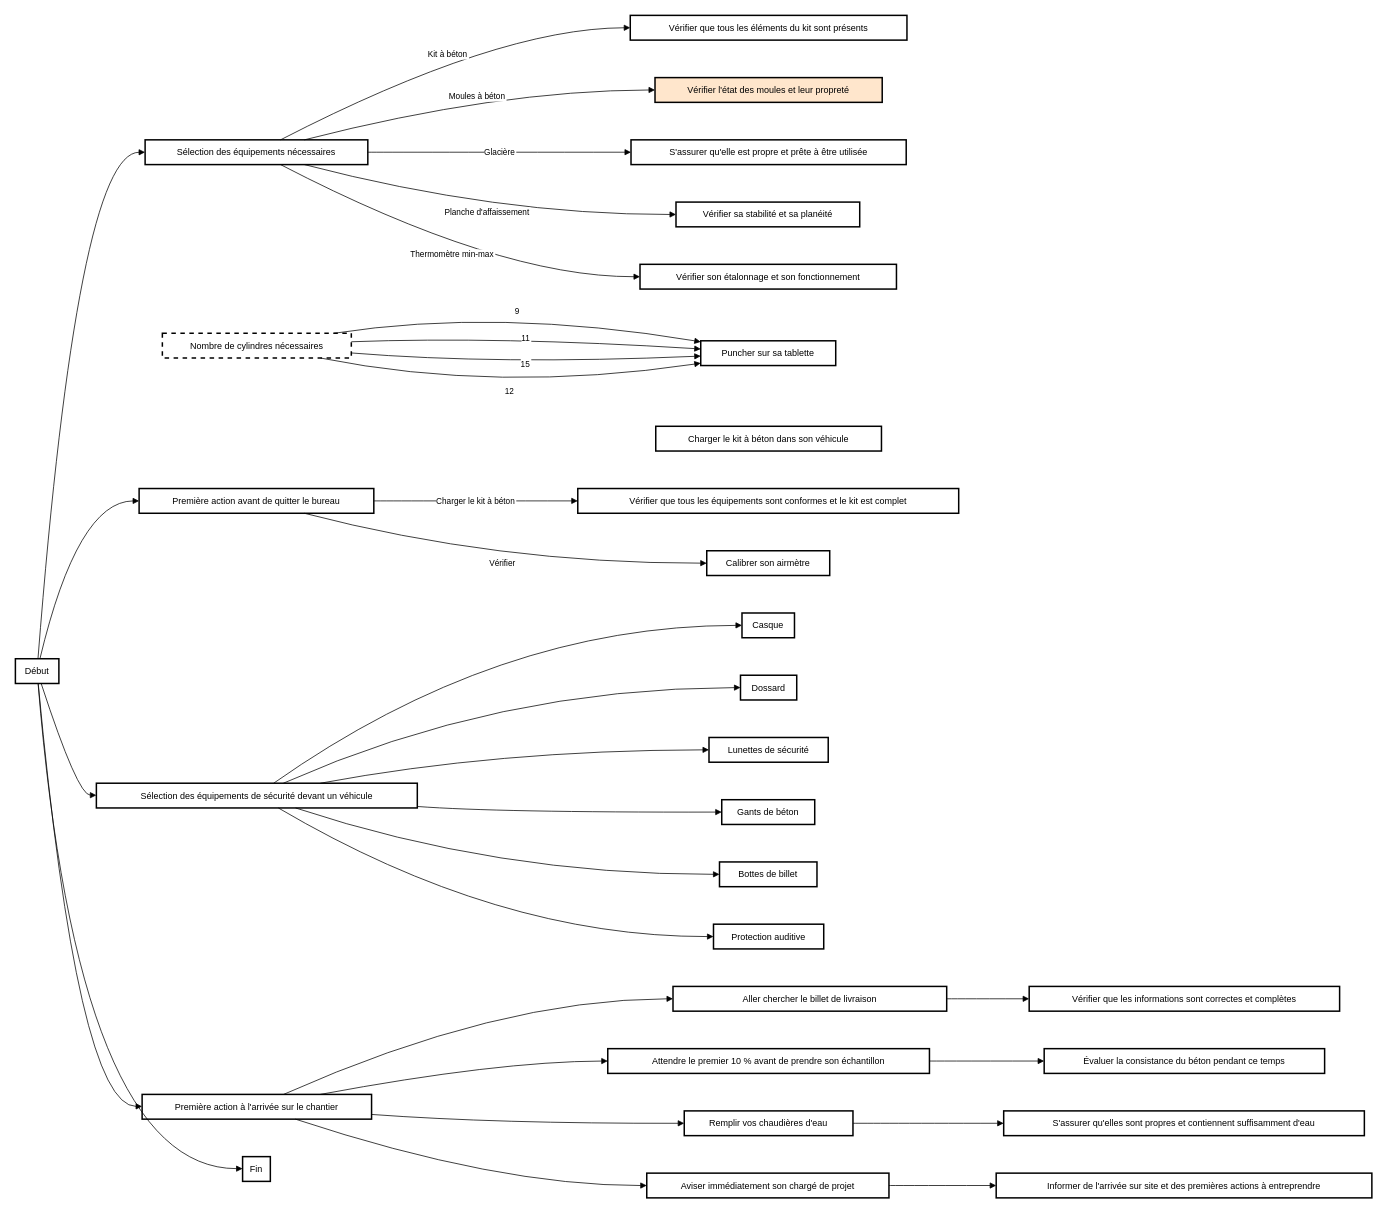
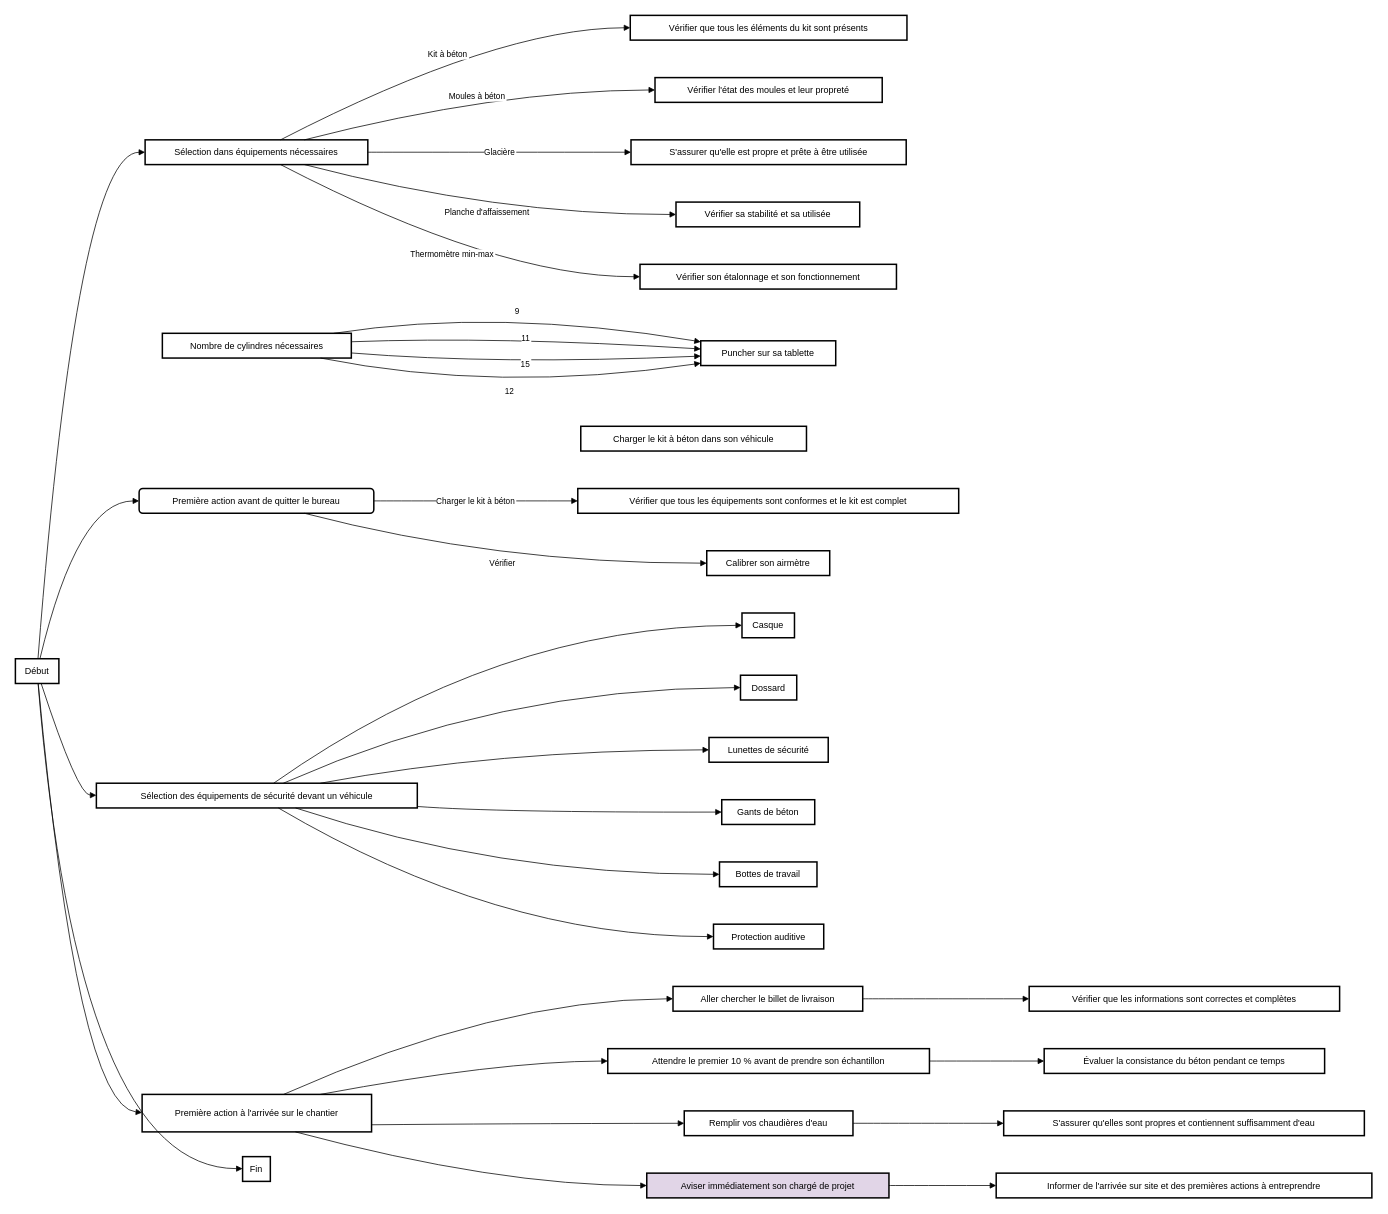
node "Vérifier l'état des moules et leur propreté": fillcolor #ffe6cc -> #ffffff
node "Sélection des équipements nécessaires": label "Sélection des équipements nécessaires" -> "Sélection dans équipements nécessaires"
node "Vérifier sa stabilité et sa planéité": label "Vérifier sa stabilité et sa planéité" -> "Vérifier sa stabilité et sa utilisée"
node "Nombre de cylindres nécessaires": style dashed -> solid
node "Charger le kit à béton dans son véhicule": moved (769, 439) -> (694, 439)
node "Première action avant de quitter le bureau": shape rectangle -> rounded rectangle
node "Bottes de billet": label "Bottes de billet" -> "Bottes de travail"
node "Aller chercher le billet de livraison": size 274x25 -> 190x25
node "Première action à l'arrivée sur le chantier": size 230x25 -> 230x38
node "Aviser immédiatement son chargé de projet": fillcolor #ffffff -> #e1d5e7
